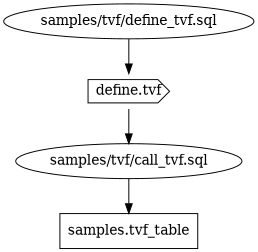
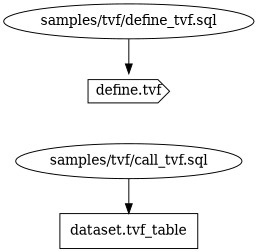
edge "define.tvf" -> "samples/tvf/call_tvf.sql": removed
node "samples.tvf_table": label "samples.tvf_table" -> "dataset.tvf_table"
